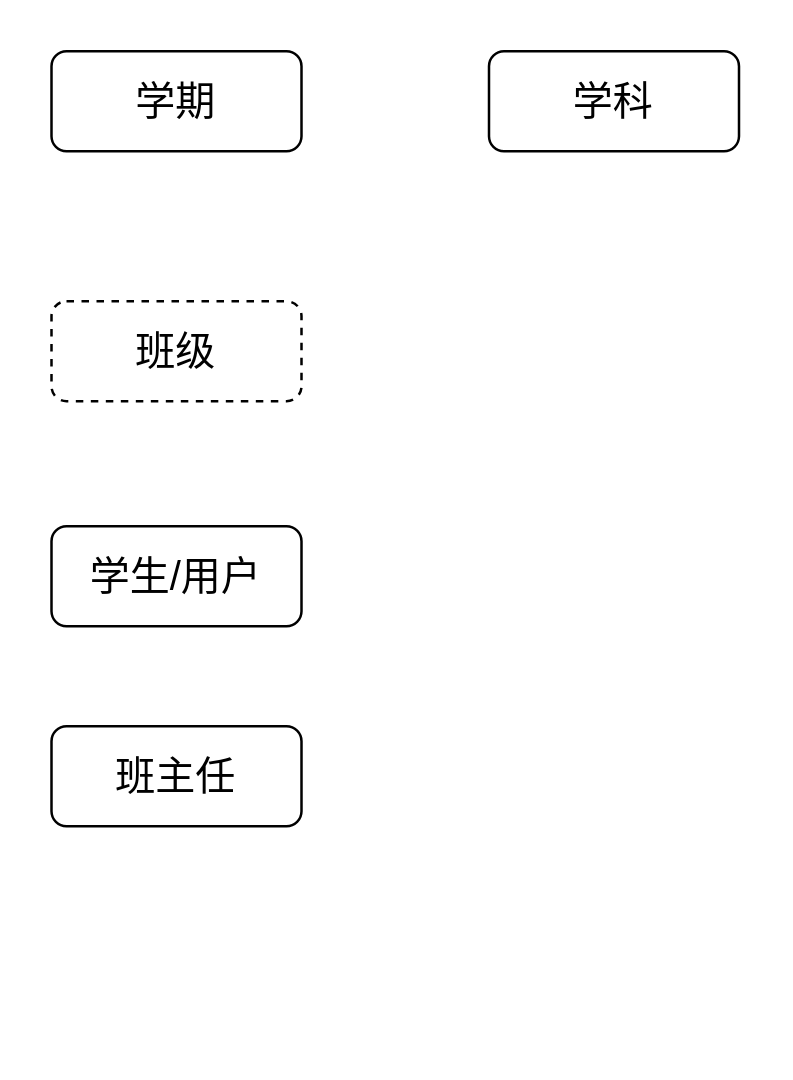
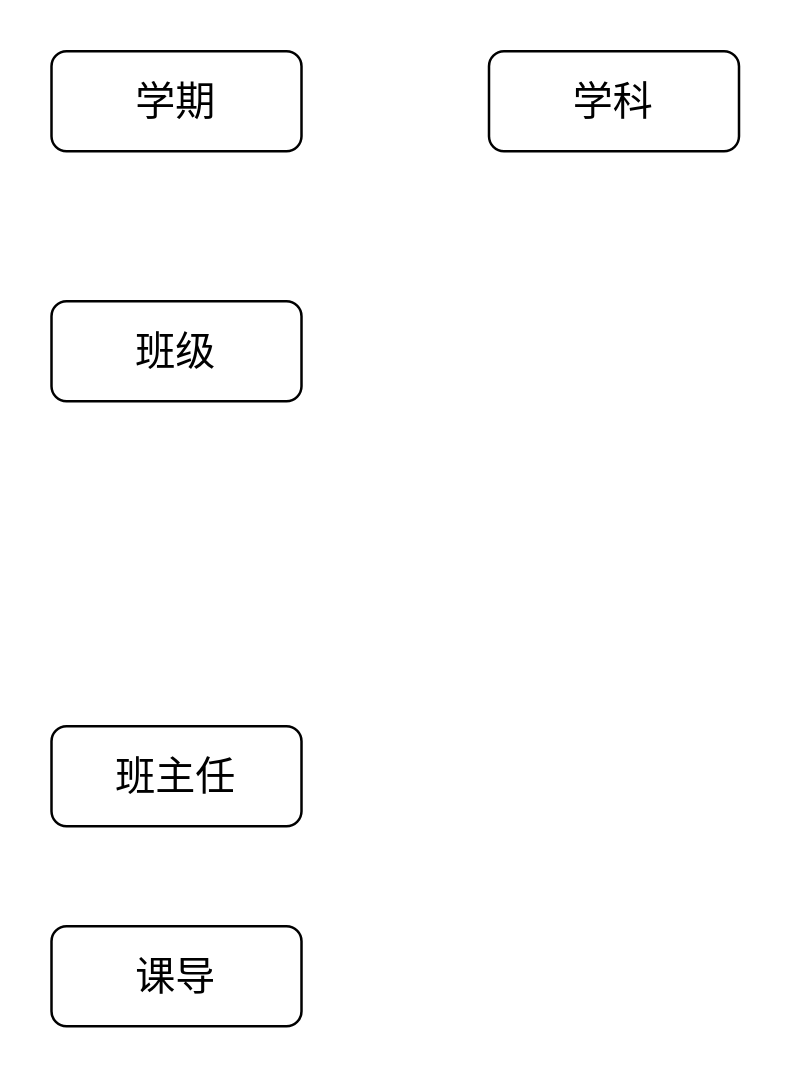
node "班级": style dashed -> solid
node "学生/用户": removed
node "课导": added
